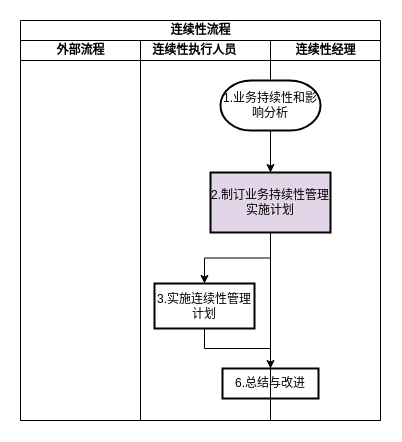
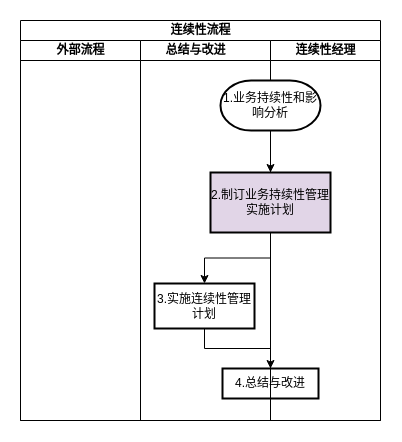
node "连续性执行人员": label "连续性执行人员" -> "总结与改进"
node "6.总结与改进": label "6.总结与改进" -> "4.总结与改进"
